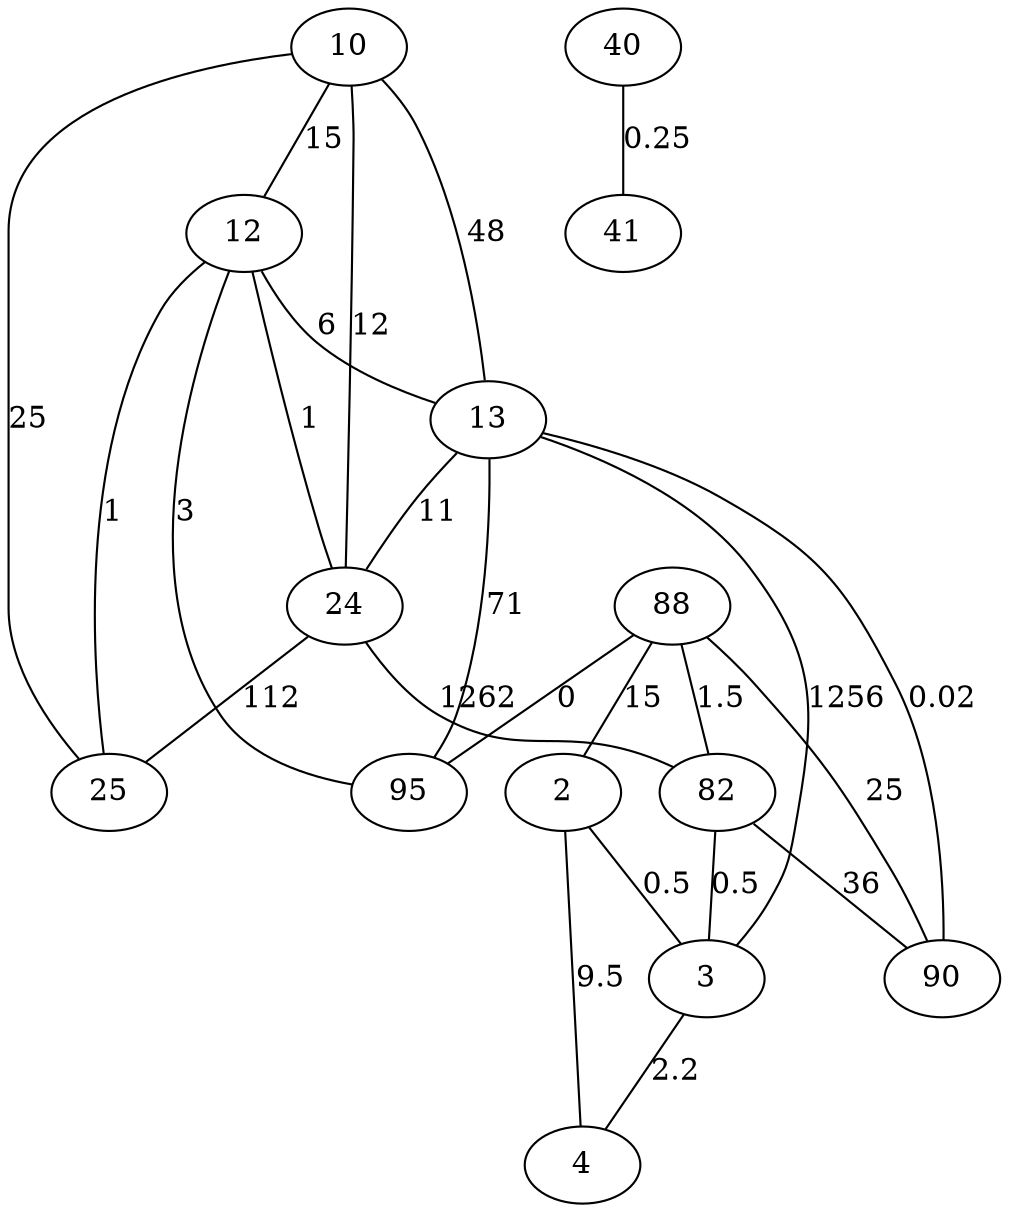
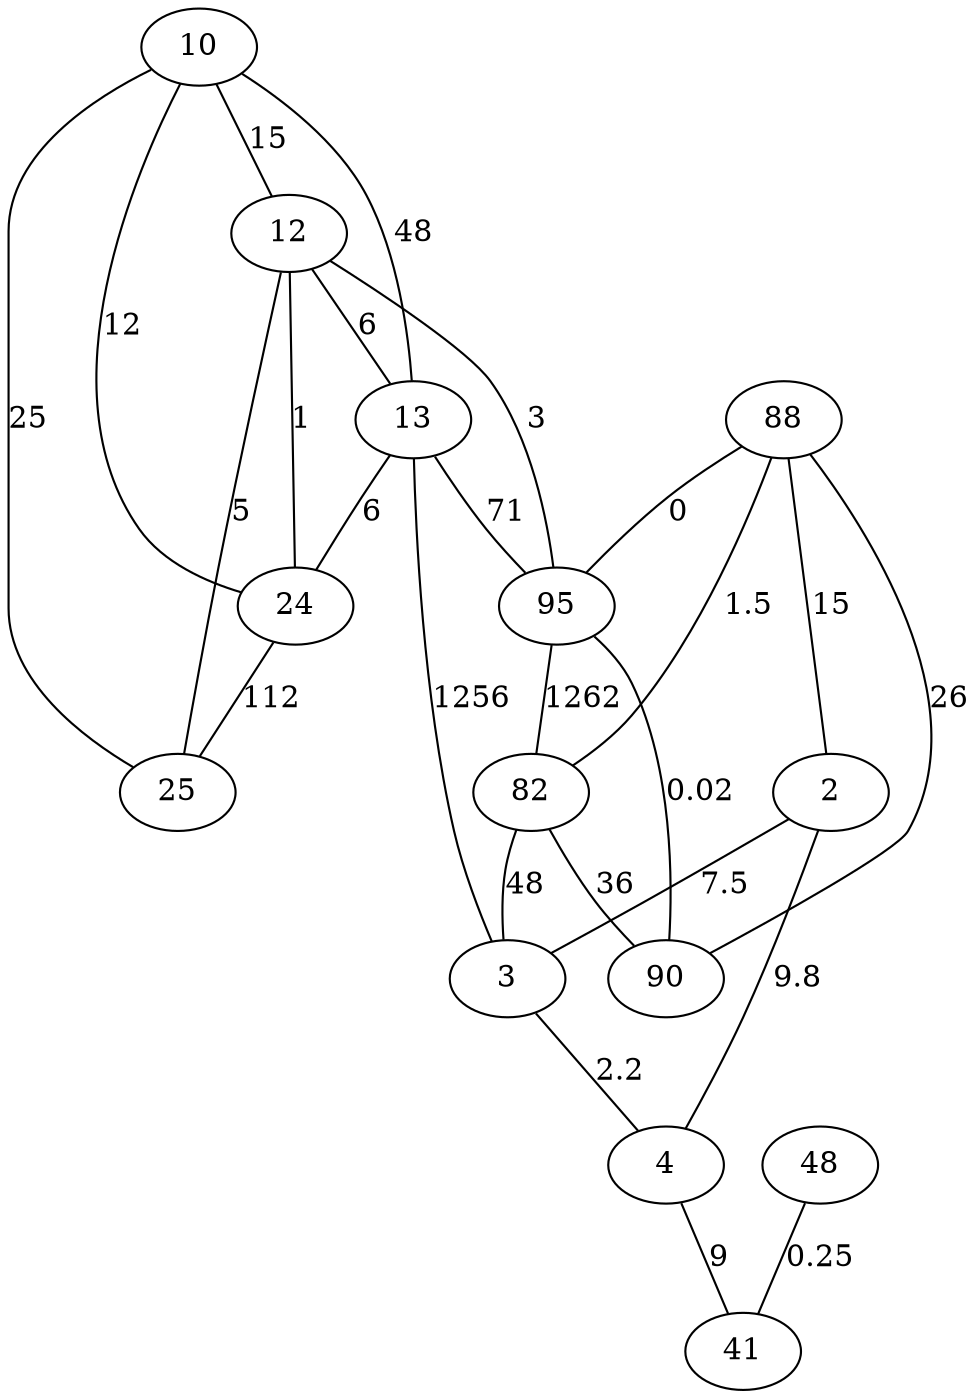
node "40": label "40" -> "48"
edge "12" -- "25": label "1" -> "5"
edge "13" -- "24": label "11" -> "6"
edge "13" -- "90": now "95" -- "90"
edge "24" -- "82": now "95" -- "82"
edge "88" -- "90": label "25" -> "26"
edge "2" -- "3": label "0.5" -> "7.5"
edge "82" -- "3": label "0.5" -> "48"
edge "2" -- "4": label "9.5" -> "9.8"
edge "4" -- "41": added, label "9"
